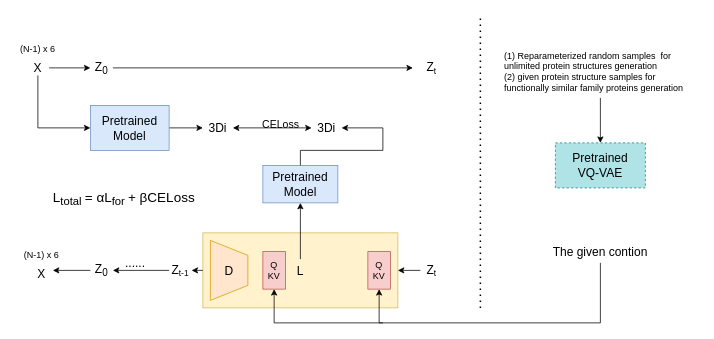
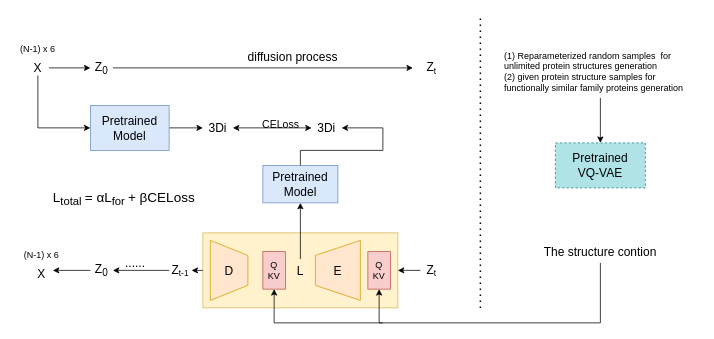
node "diffusion process": added
node "The given contion": label "The given contion" -> "The structure contion"
node "E": added
